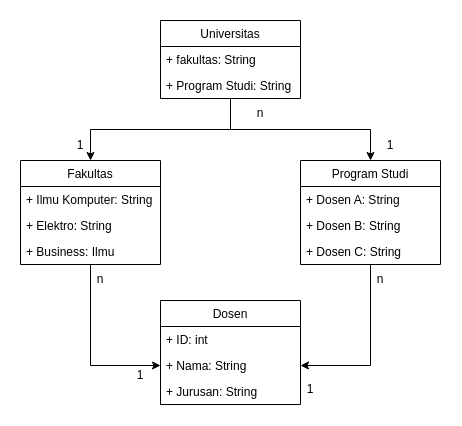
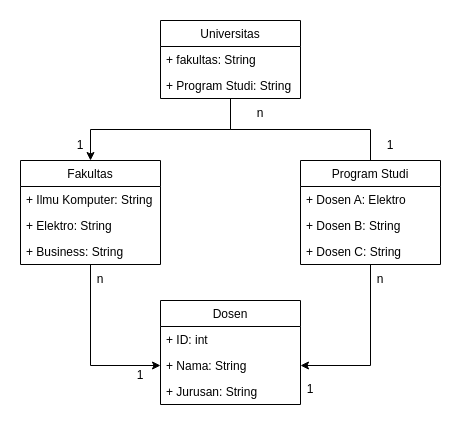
edge "Universitas" -> "Program Studi": arrowhead classic -> none
node "+ Dosen A: String": label "+ Dosen A: String" -> "+ Dosen A: Elektro"
node "+ Business: Ilmu": label "+ Business: Ilmu" -> "+ Business: String"
